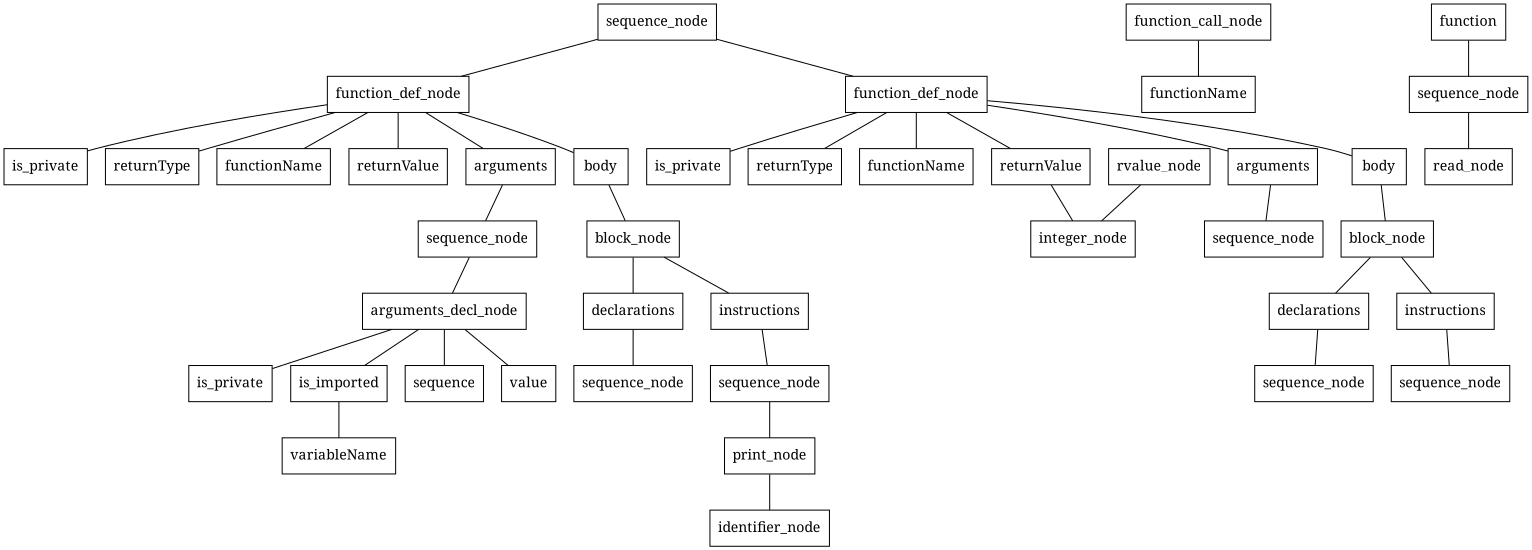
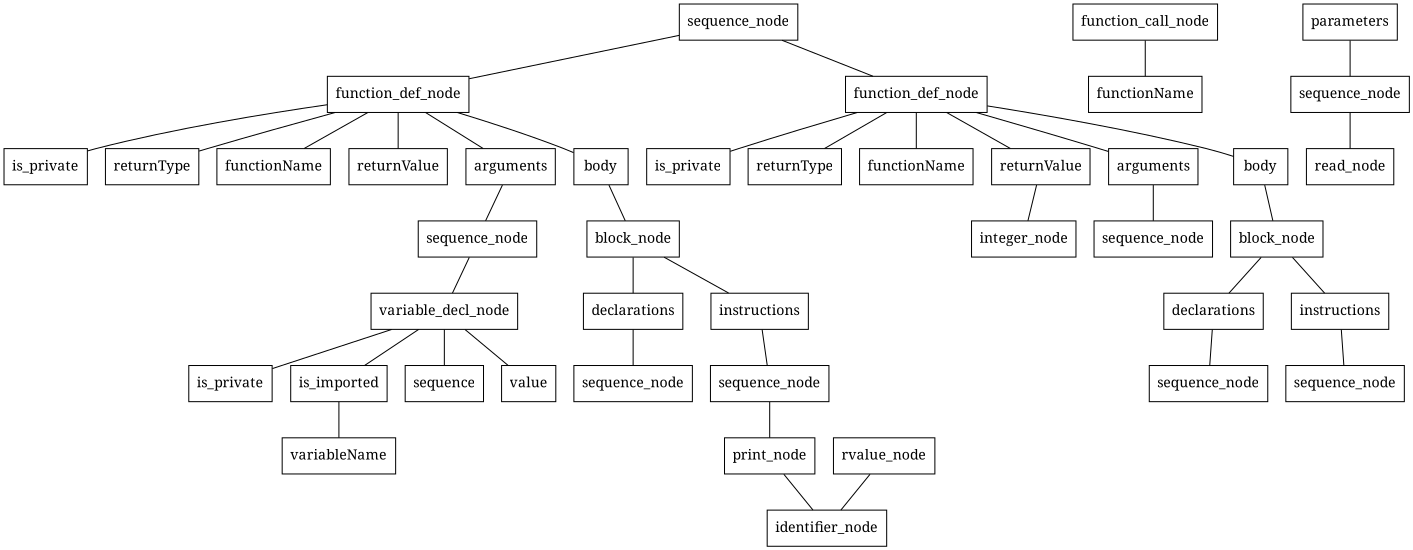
node "function": label "function" -> "parameters"
edge "rvalue_node" -- "integer_node": now "rvalue_node" -- "identifier_node"
node "arguments_decl_node": label "arguments_decl_node" -> "variable_decl_node"
